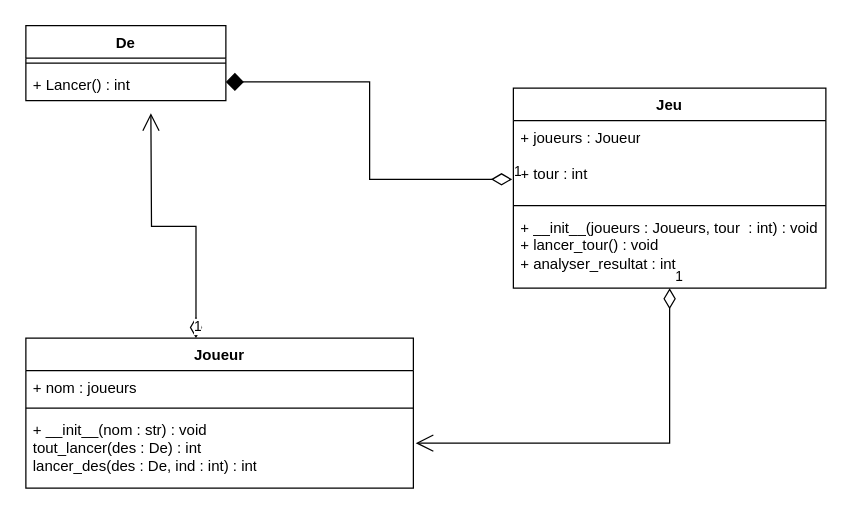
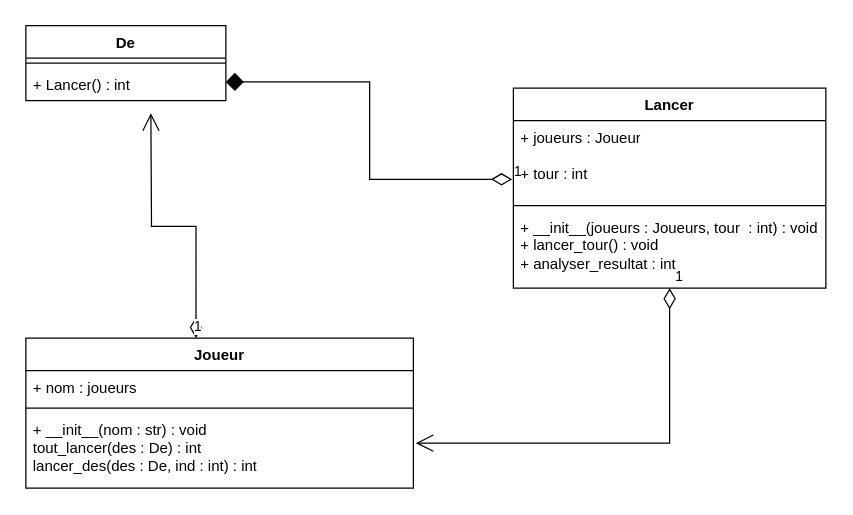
node "Jeu": label "Jeu" -> "Lancer"
